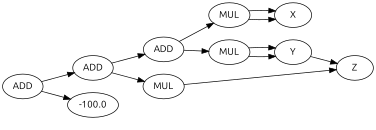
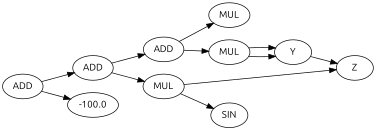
node "X": removed
node "SIN": added
